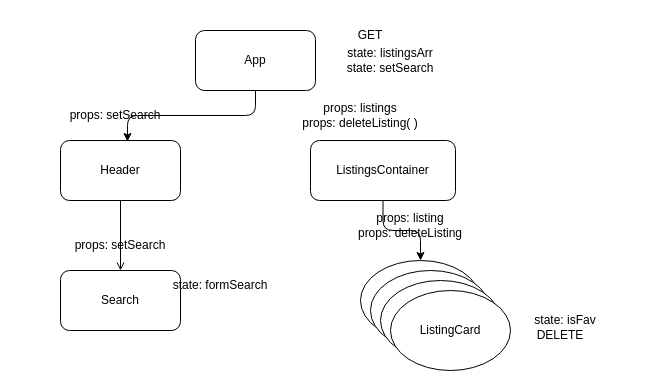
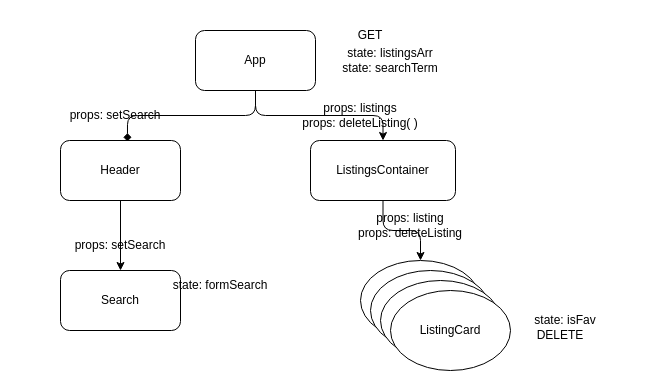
node "state: listingsArr state: setSearch": label "state: listingsArr state: setSearch" -> "state: listingsArr state: searchTerm"
edge "App" -> "ListingsContainer": added
edge "App" -> "Header": arrowhead classic -> diamond
edge "Header" -> "Search": arrowhead open -> classic
